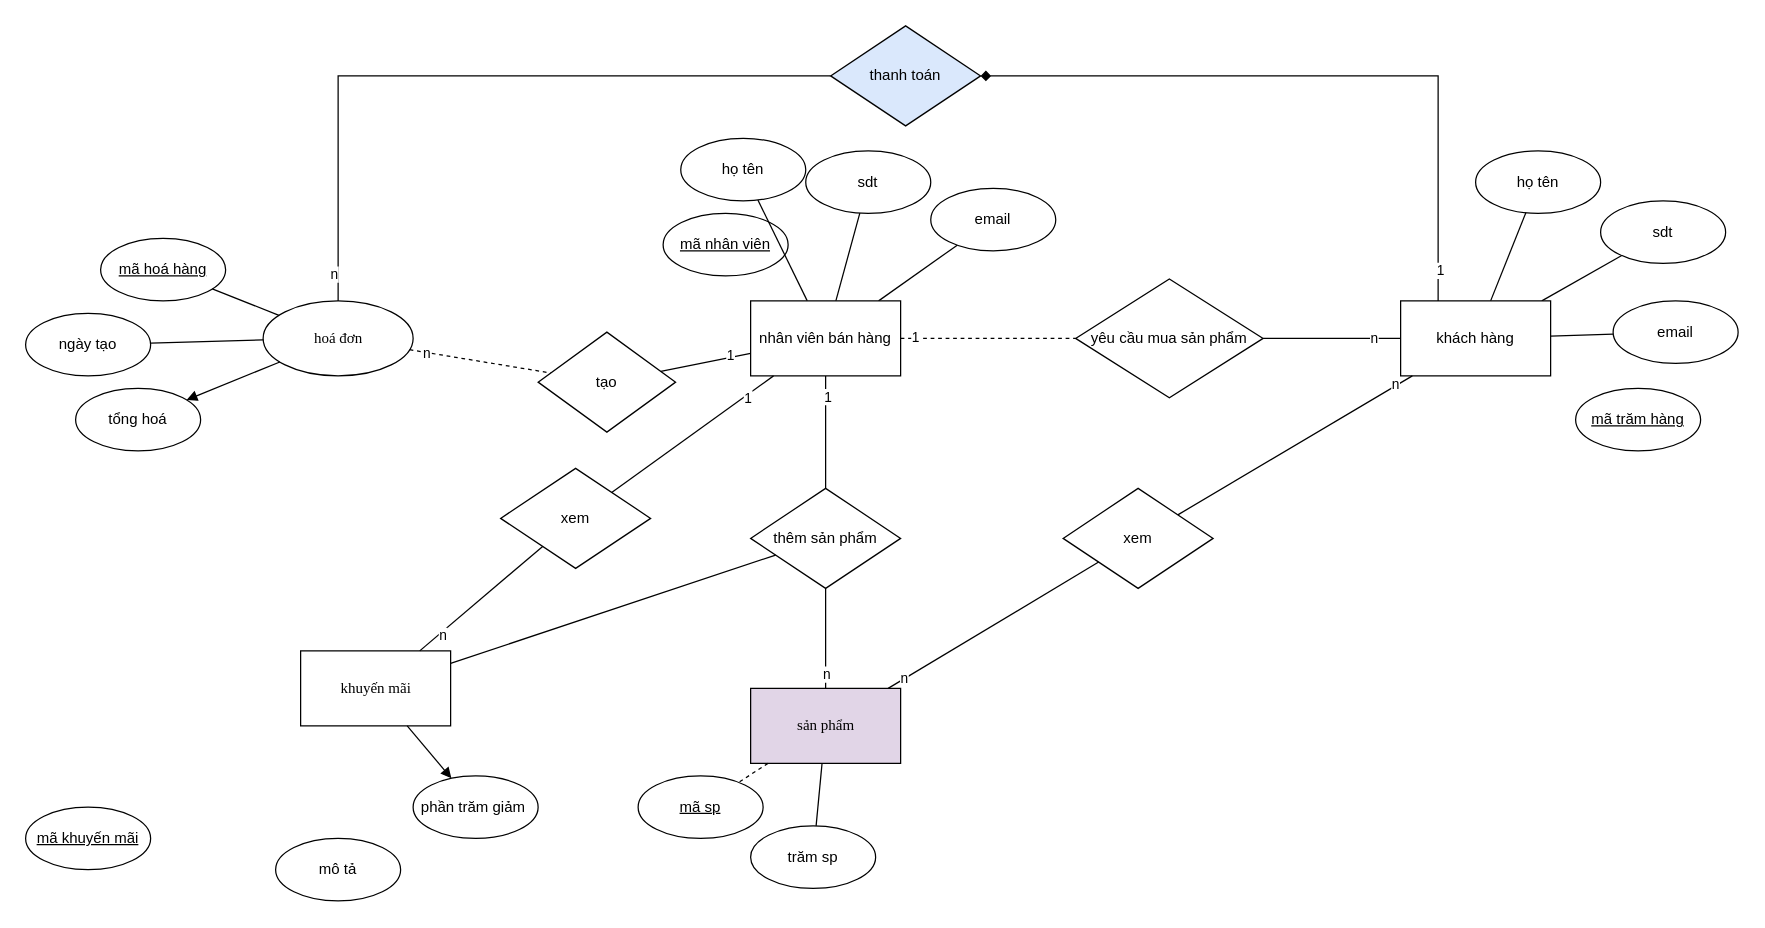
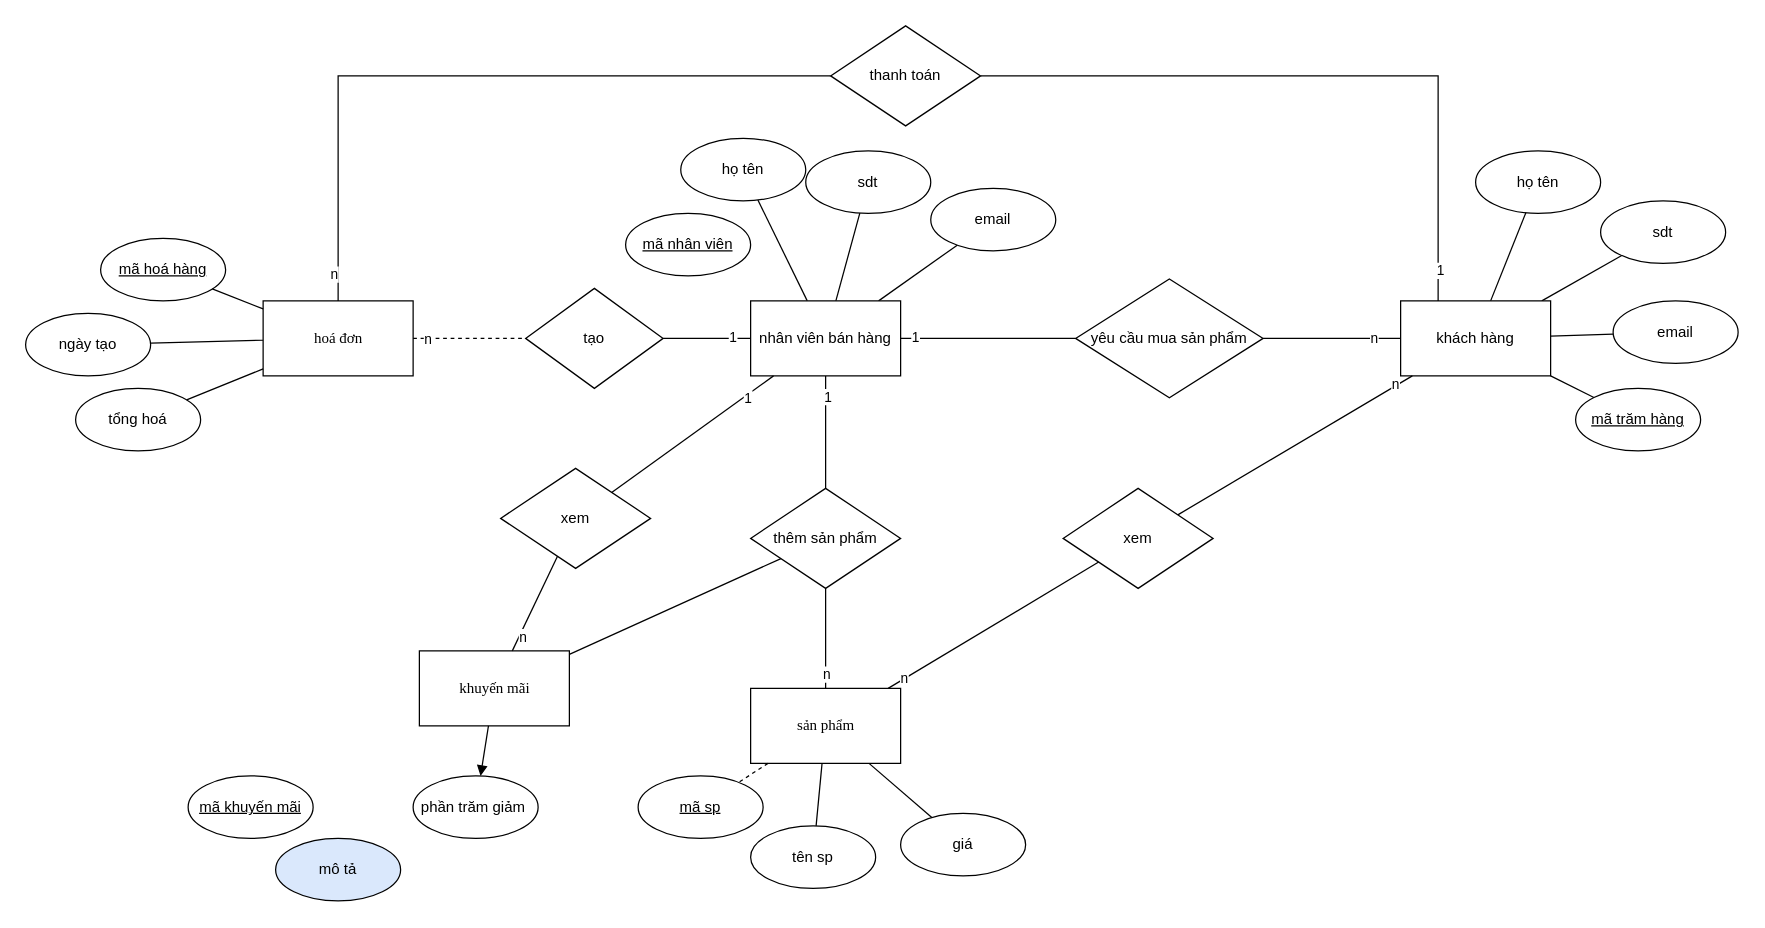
node "thanh toán": fillcolor #dae8fc -> #ffffff
edge "khách hàng" -> "thanh toán": arrowhead diamond -> none
node "mã nhân viên": moved (726, 244) -> (688, 244)
node "hoá đơn": shape ellipse -> rectangle
edge "nhân viên bán hàng" -- "yêu cầu mua sản phẩm": style dashed -> solid
node "tạo": moved (607, 382) -> (594, 338)
edge "khách hàng" -- "mã trăm hàng": added
edge "hoá đơn" -> "tổng hoá": arrowhead block -> none
node "khuyến mãi": moved (376, 688) -> (494, 688)
node "sản phẩm": fillcolor #e1d5e7 -> #ffffff
edge "sản phẩm" -- "giá": added
node "mã khuyến mãi": moved (88, 838) -> (251, 807)
node "giá": added
node "trăm sp": label "trăm sp" -> "tên sp"
node "mô tả": fillcolor #ffffff -> #dae8fc
